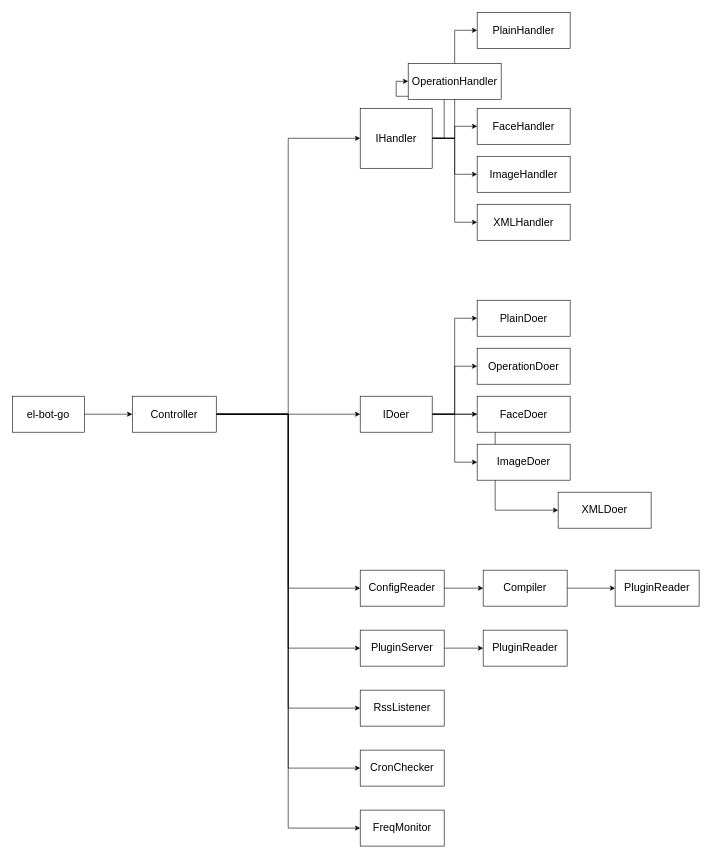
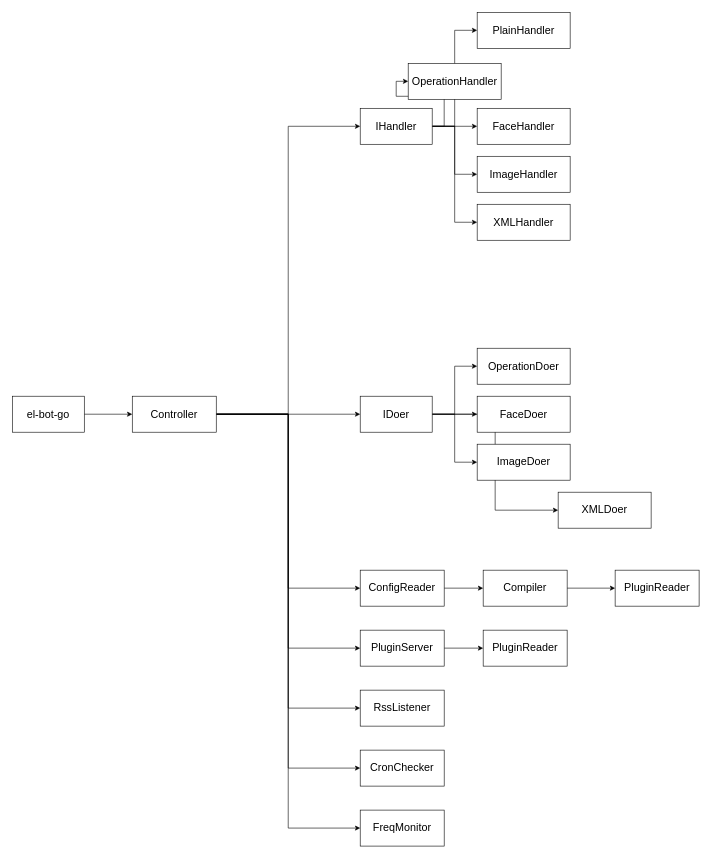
node "IHandler": size 72x60 -> 72x36
edge "IDoer" -> "PlainDoer": removed
node "PlainDoer": removed
